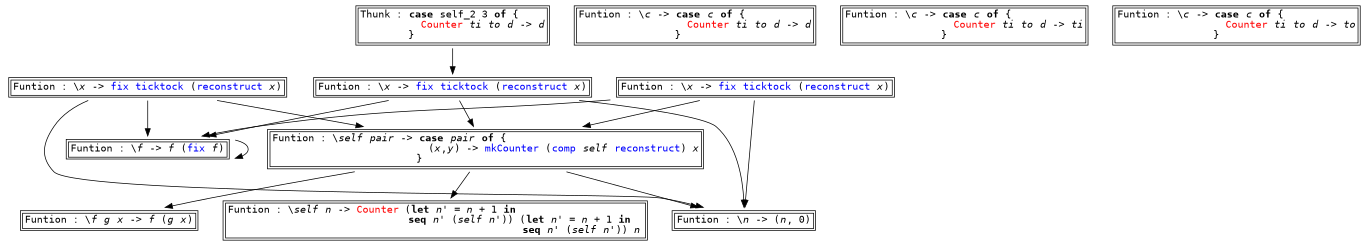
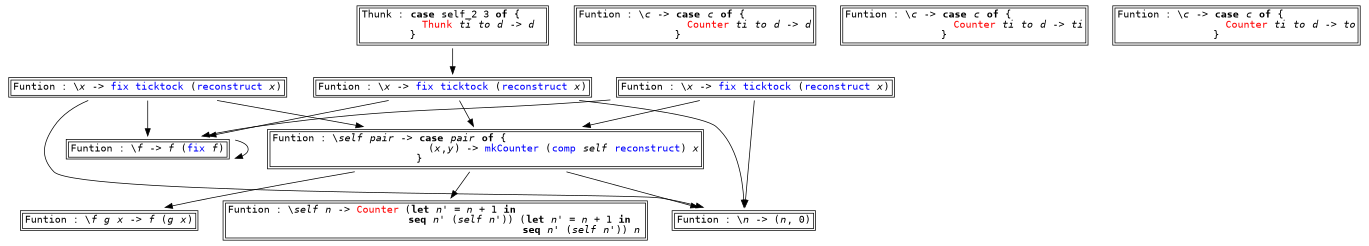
node "Thunk :": text "Counter" -> "Thunk"
